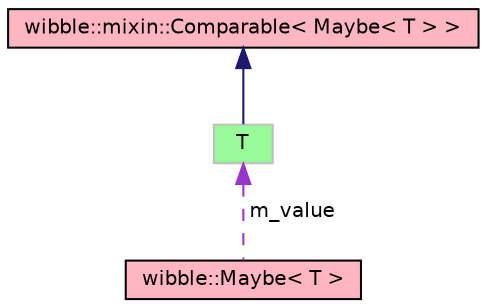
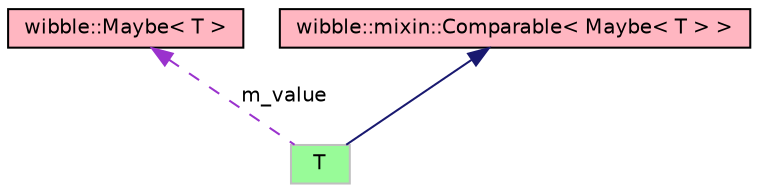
edge "wibble::Maybe< T >" -> "T": reversed
